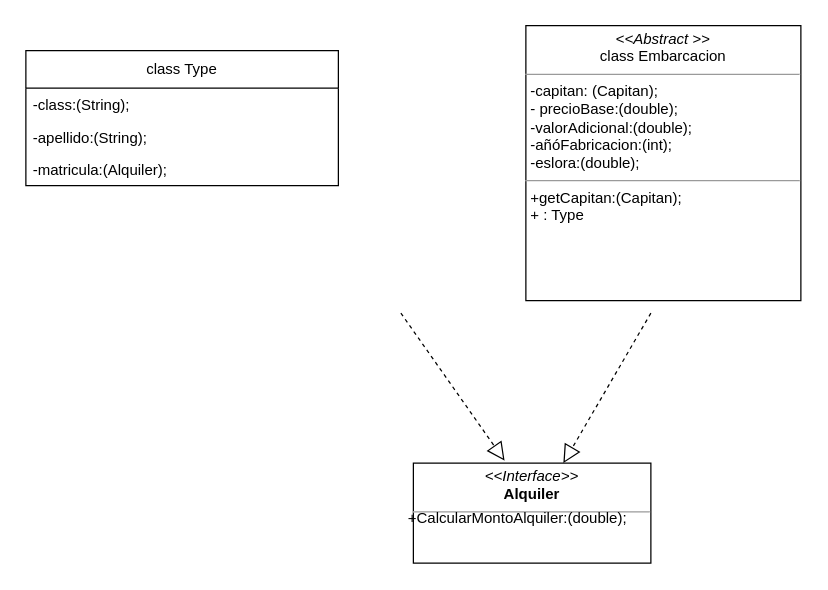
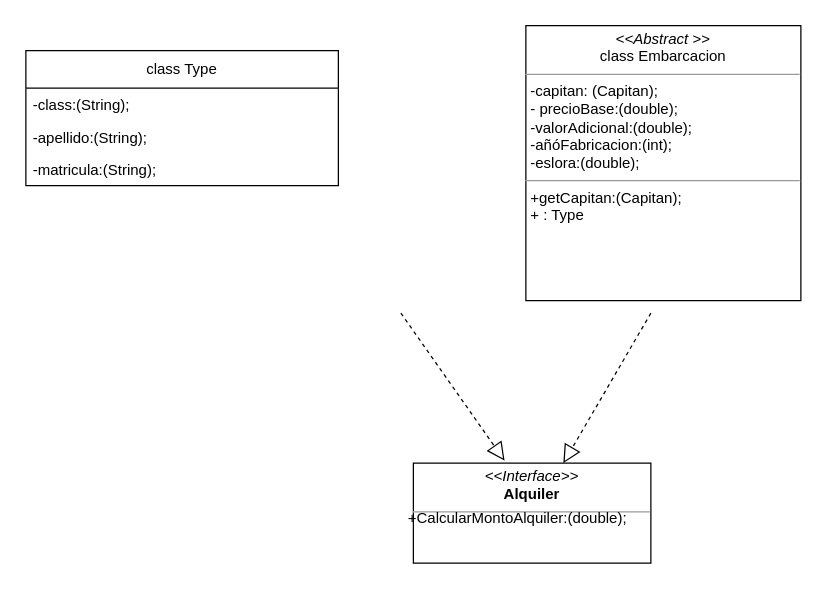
node "-matricula:(Alquiler);": label "-matricula:(Alquiler);" -> "-matricula:(String);"
